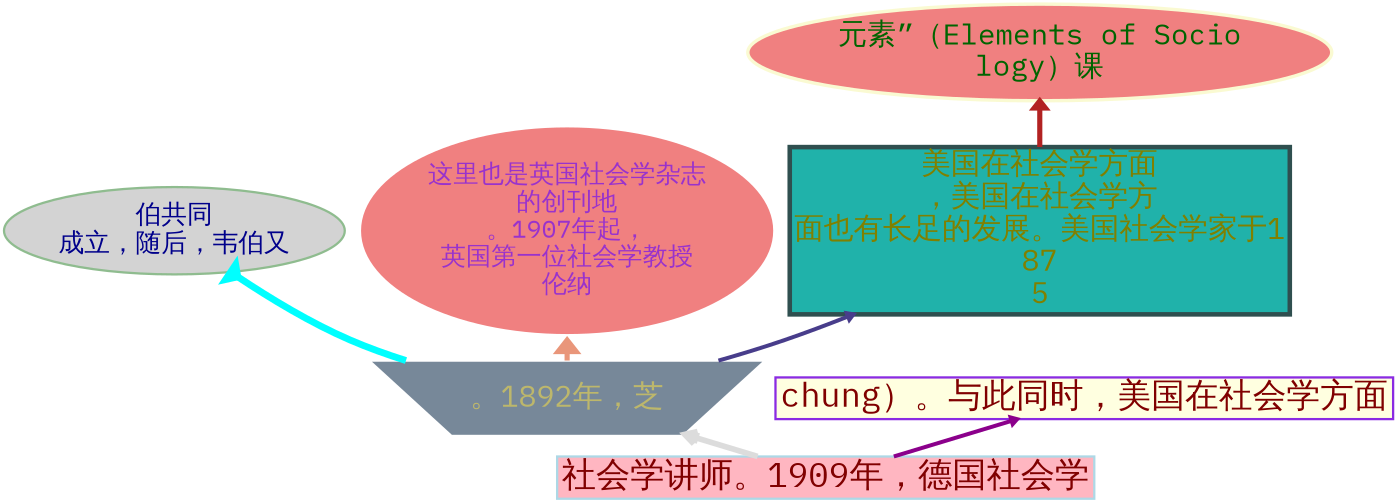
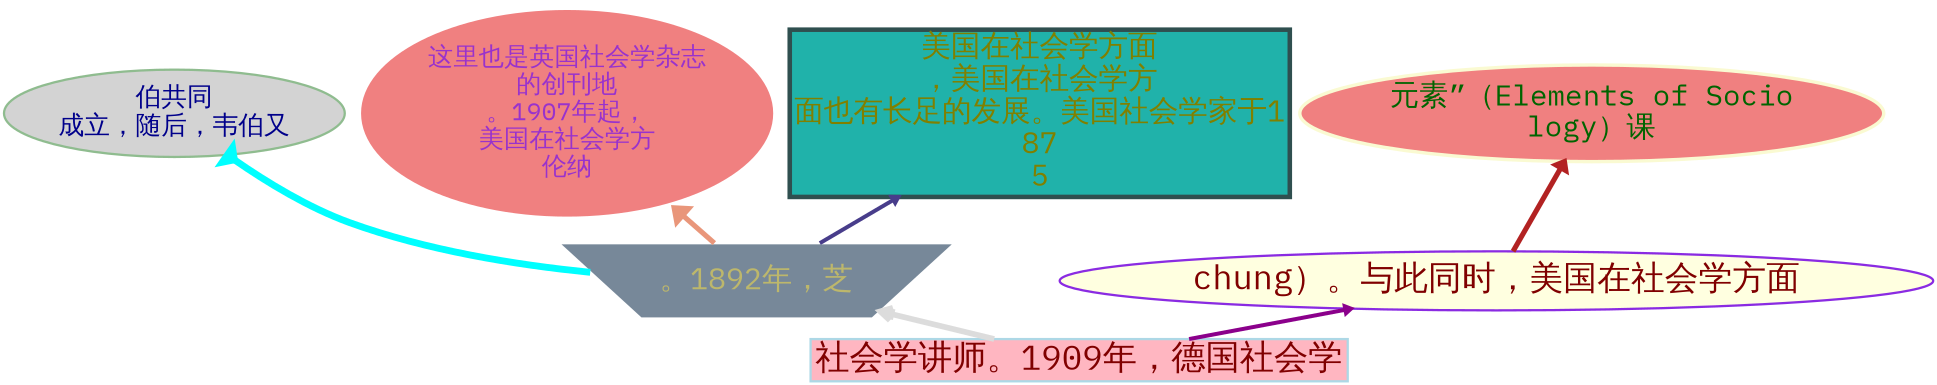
edge "美国在社会学方面 ，美国在社会学方 面也有长足的发展。美国社会学家于1 87 5" -> "元素”（Elements of Socio logy）课": now "chung）。与此同时，美国在社会学方面" -> "元素”（Elements of Socio logy）课"
node "这里也是英国社会学杂志 的创刊地 。1907年起， 英国第一位社会学教授 伦纳": label "这里也是英国社会学杂志 的创刊地 。1907年起， 英国第一位社会学教授 伦纳" -> "这里也是英国社会学杂志 的创刊地 。1907年起， 美国在社会学方 伦纳"
node "chung）。与此同时，美国在社会学方面": shape box -> ellipse
